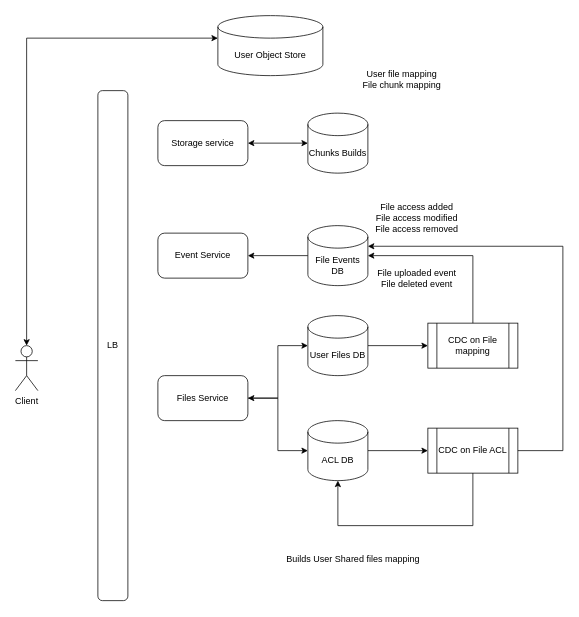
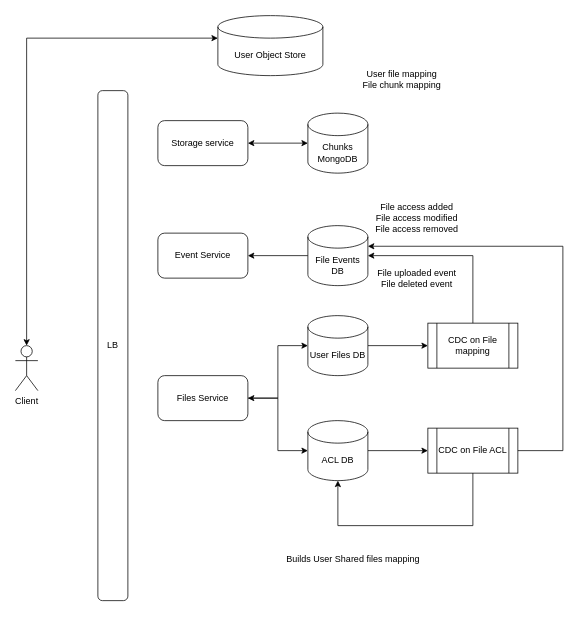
node "Chunks Builds": label "Chunks Builds" -> "Chunks MongoDB"
